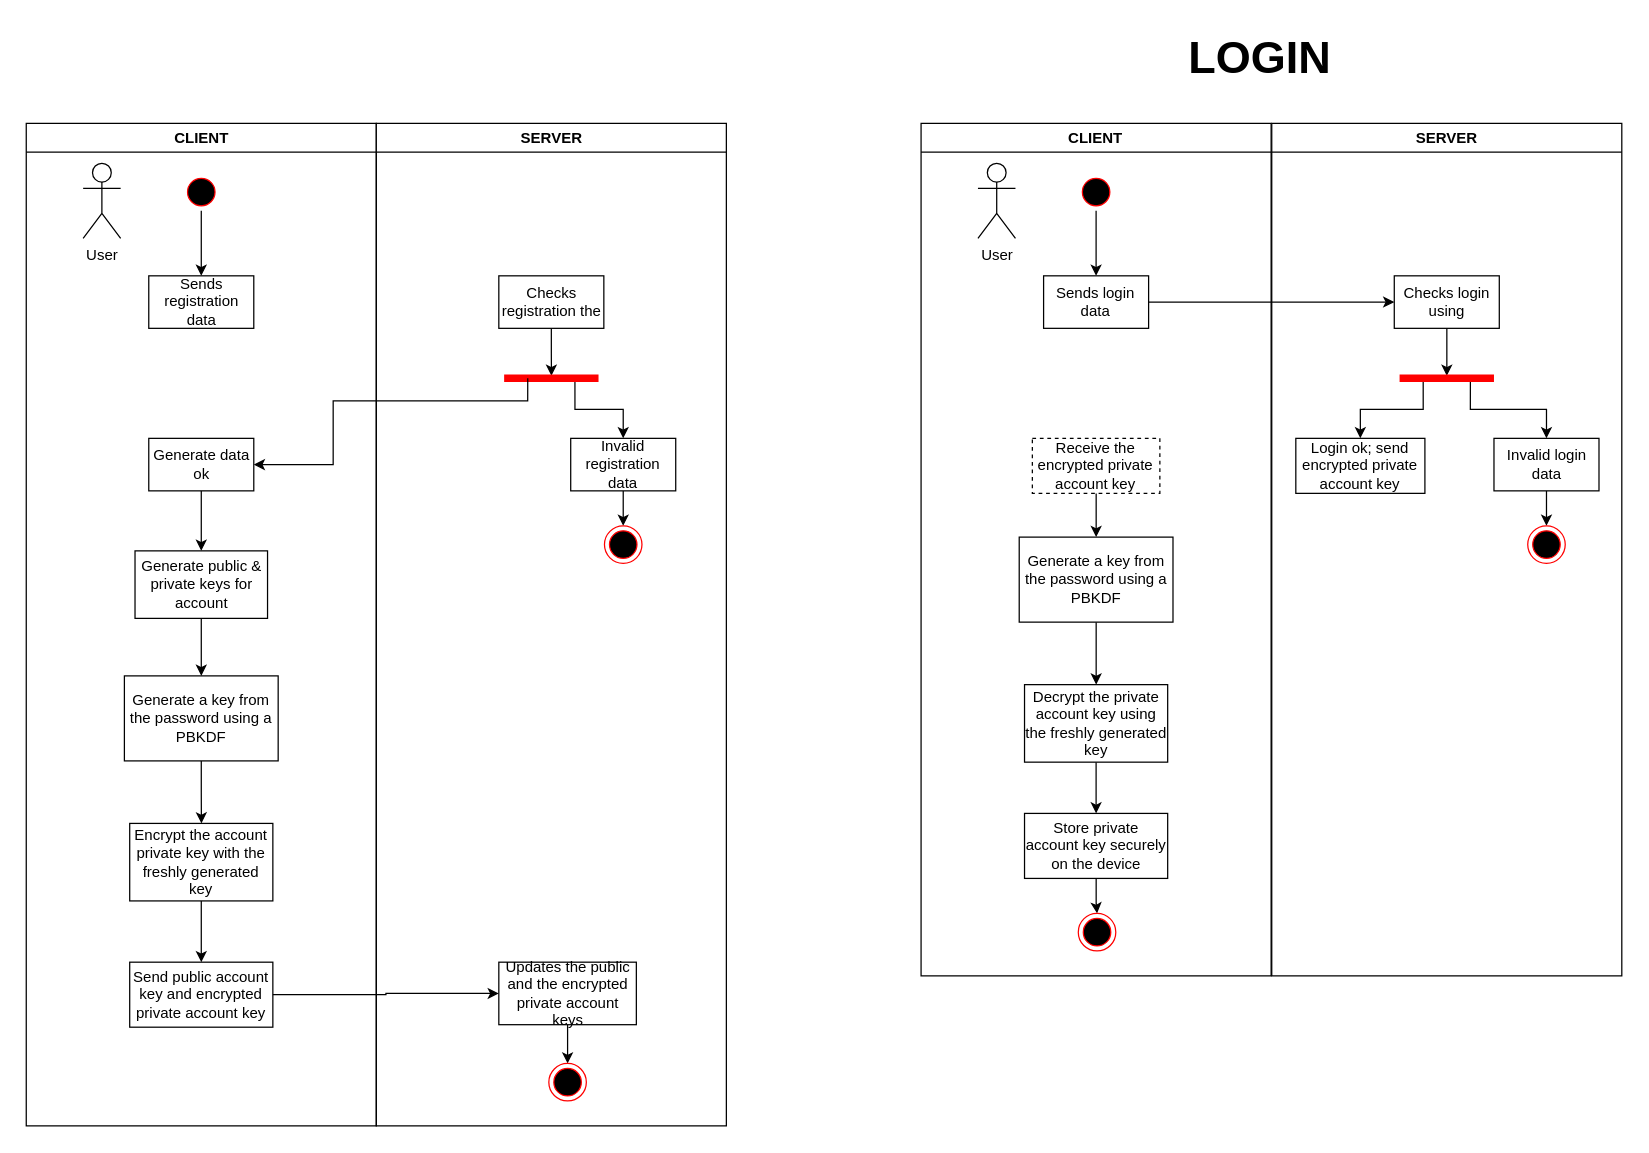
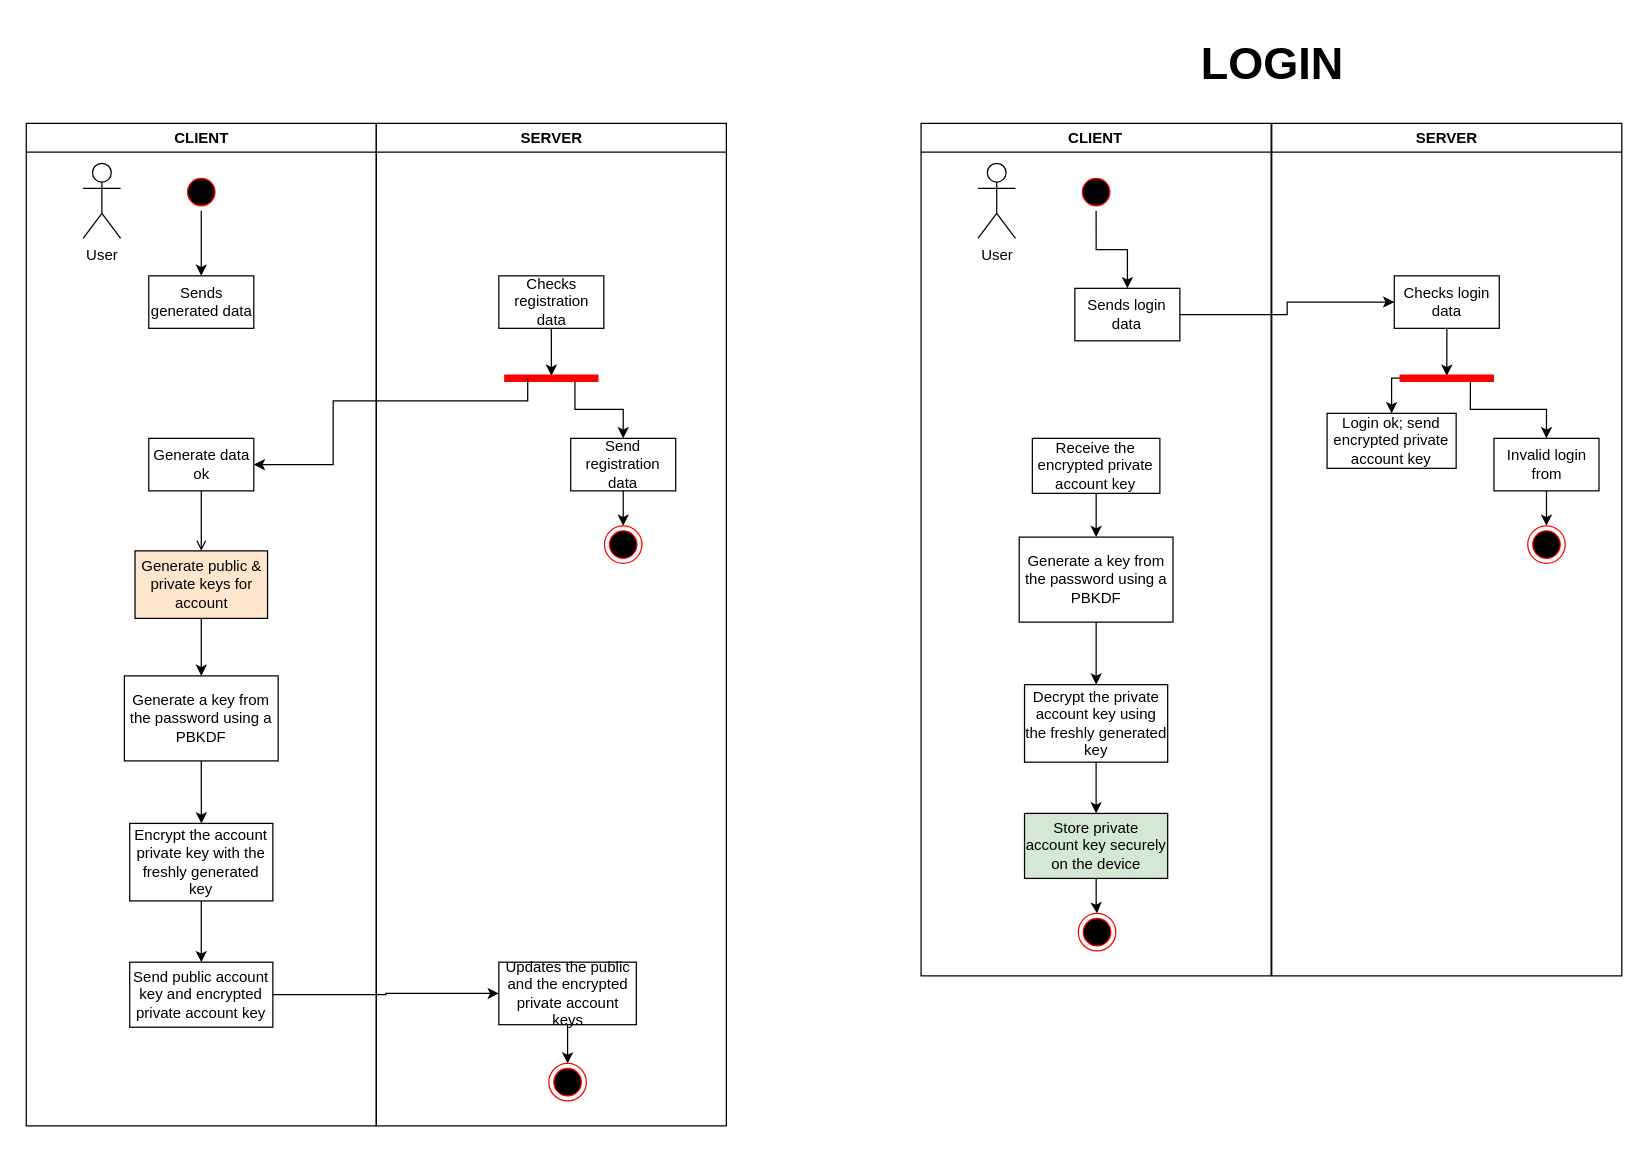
node "LOGIN": moved (1259, 57) -> (1271, 63)
node "Sends registration data": label "Sends registration data" -> "Sends generated data"
node "Checks registration the": label "Checks registration the" -> "Checks registration data"
node "Sends login data": moved (1096, 302) -> (1127, 314)
node "Checks login using": label "Checks login using" -> "Checks login data"
node "Invalid registration data": label "Invalid registration data" -> "Send registration data"
node "Invalid login data": label "Invalid login data" -> "Invalid login from"
node "Receive the encrypted private account key": style dashed -> solid
node "Login ok; send encrypted private account key": moved (1360, 466) -> (1391, 441)
edge "Generate data ok" -> "Generate public & private keys for account": arrowhead classic -> open
node "Generate public & private keys for account": fillcolor #ffffff -> #ffe6cc
node "Store private account key securely on the device": fillcolor #ffffff -> #d5e8d4
